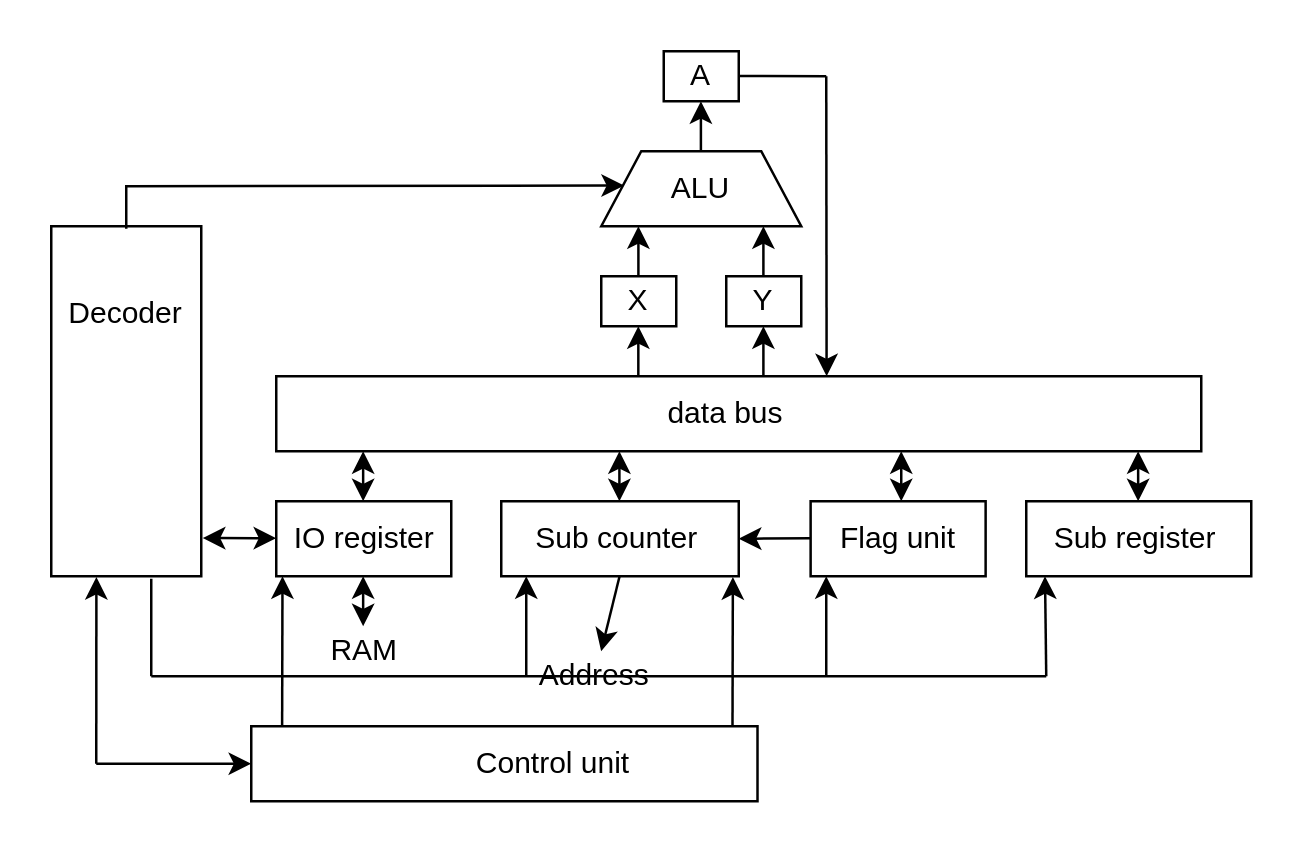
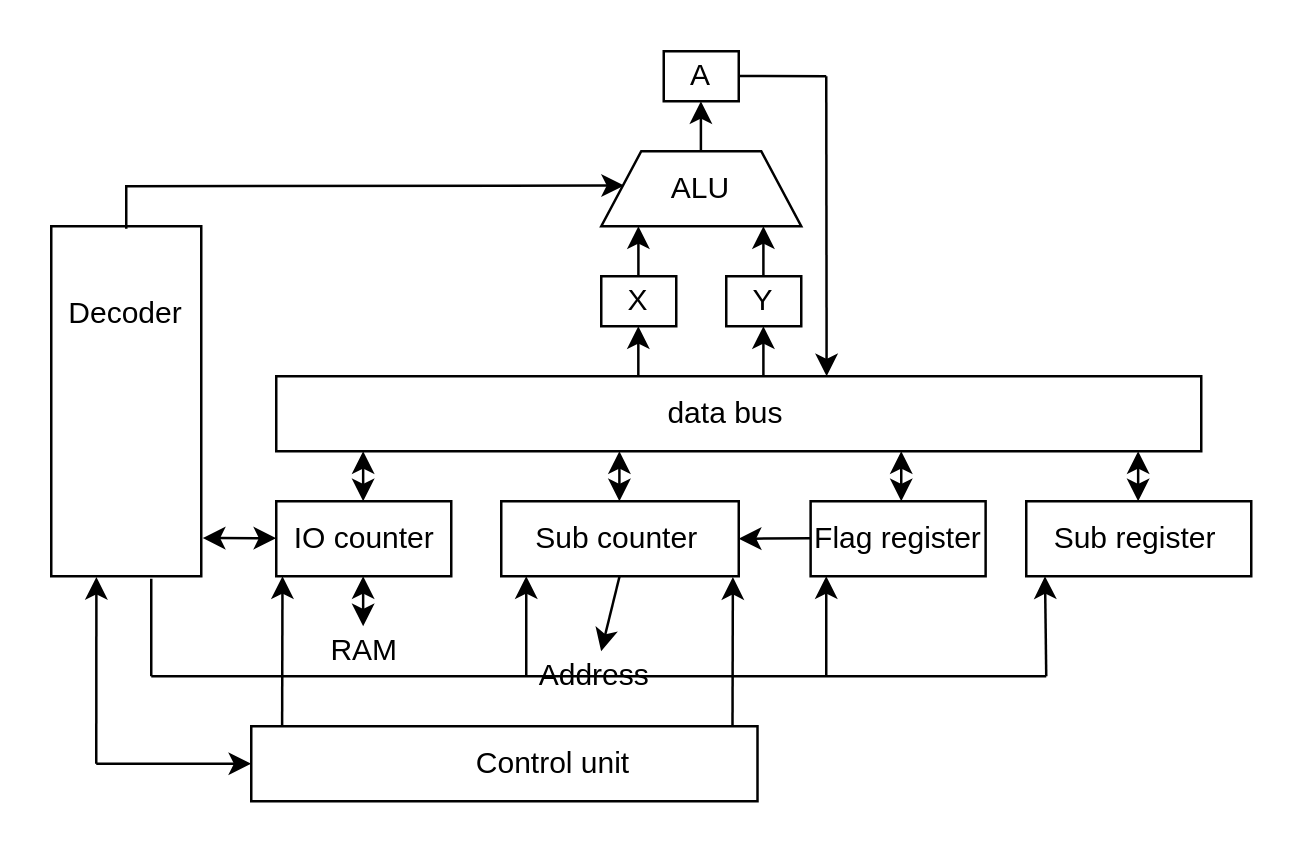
node "IO register": label "IO register" -> "IO counter"
node "Flag unit": label "Flag unit" -> "Flag register"
